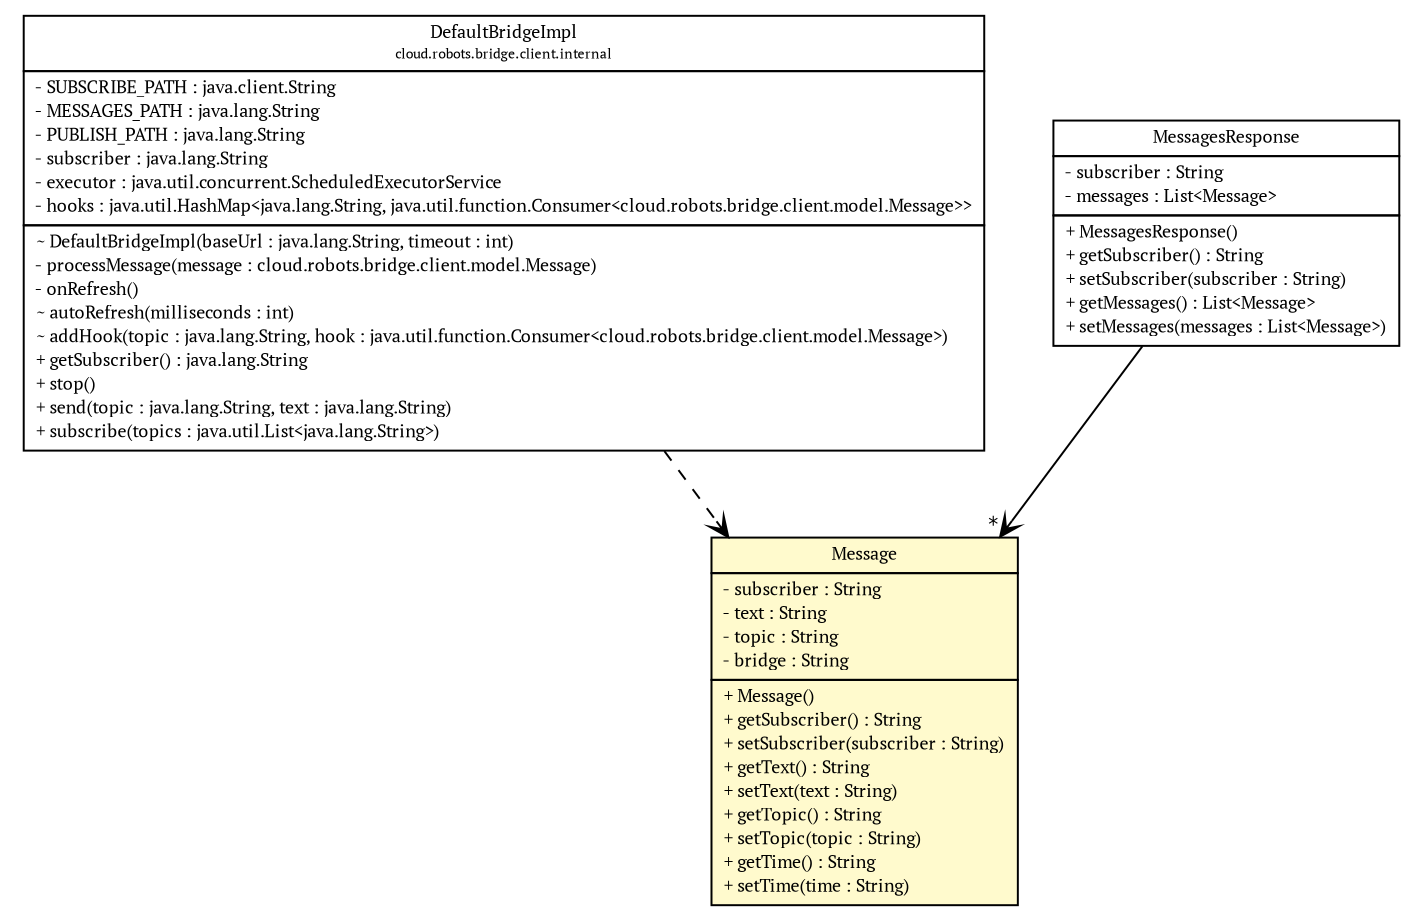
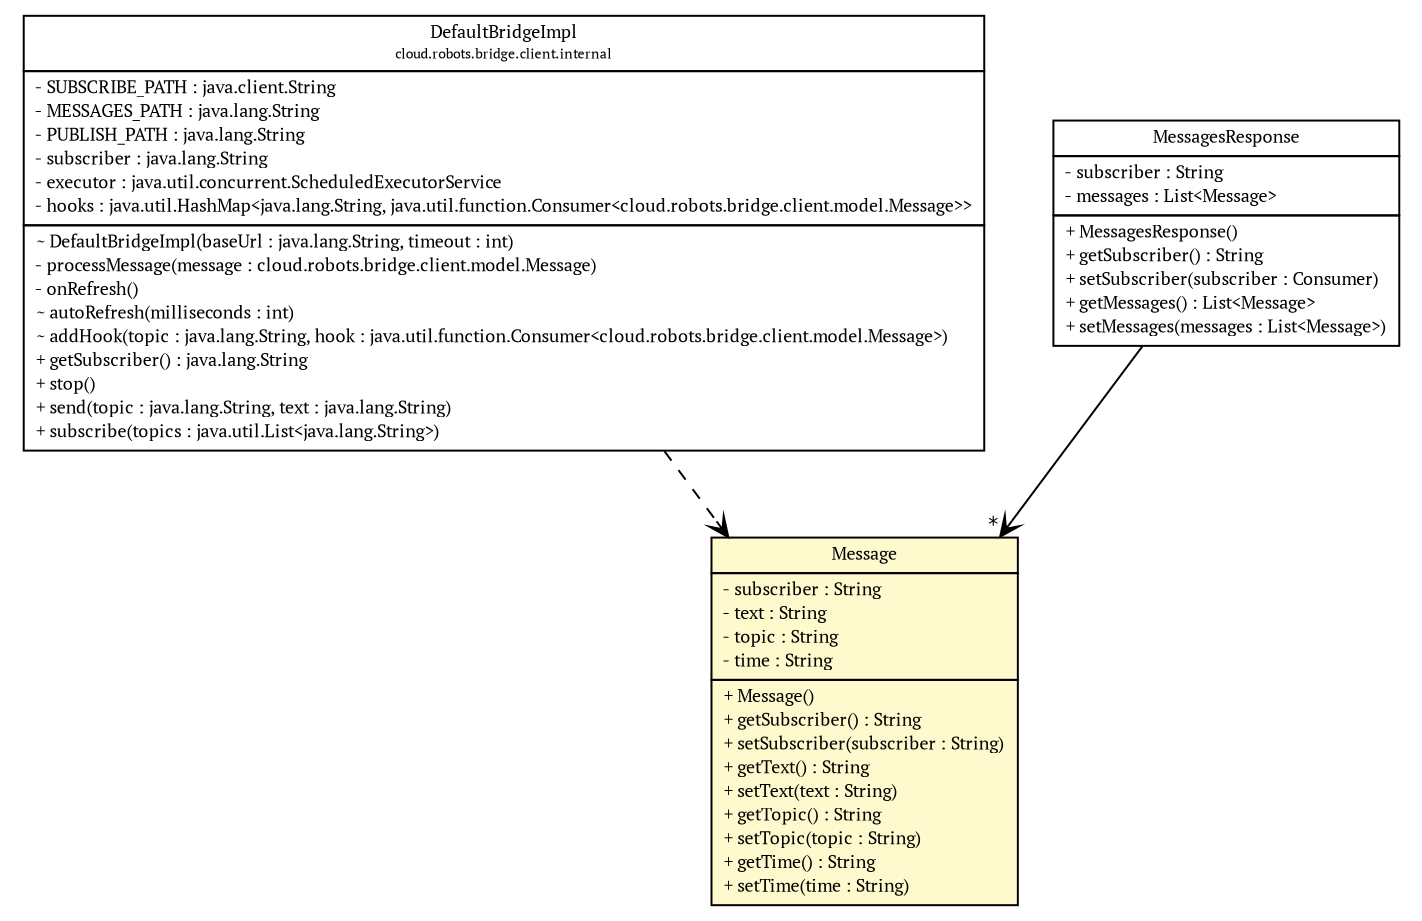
node "MessagesResponse": text "+ setSubscriber(subscriber : String)" -> "+ setSubscriber(subscriber : Consumer)"
node "Message": text "- bridge : String" -> "- time : String"
